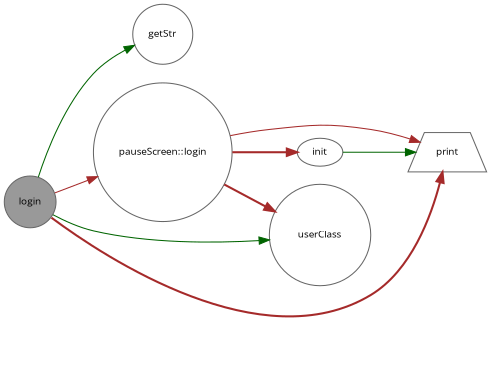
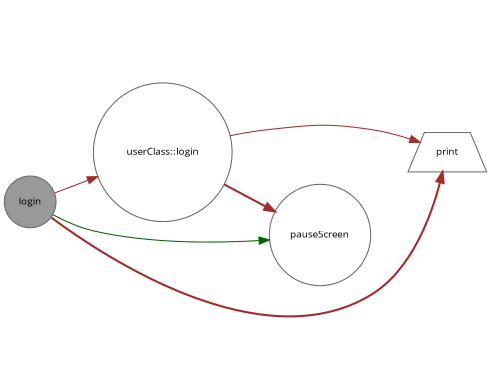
node "getStr": removed
node "pauseScreen::login": label "pauseScreen::login" -> "userClass::login"
node "init": removed
node "userClass": label "userClass" -> "pauseScreen"
